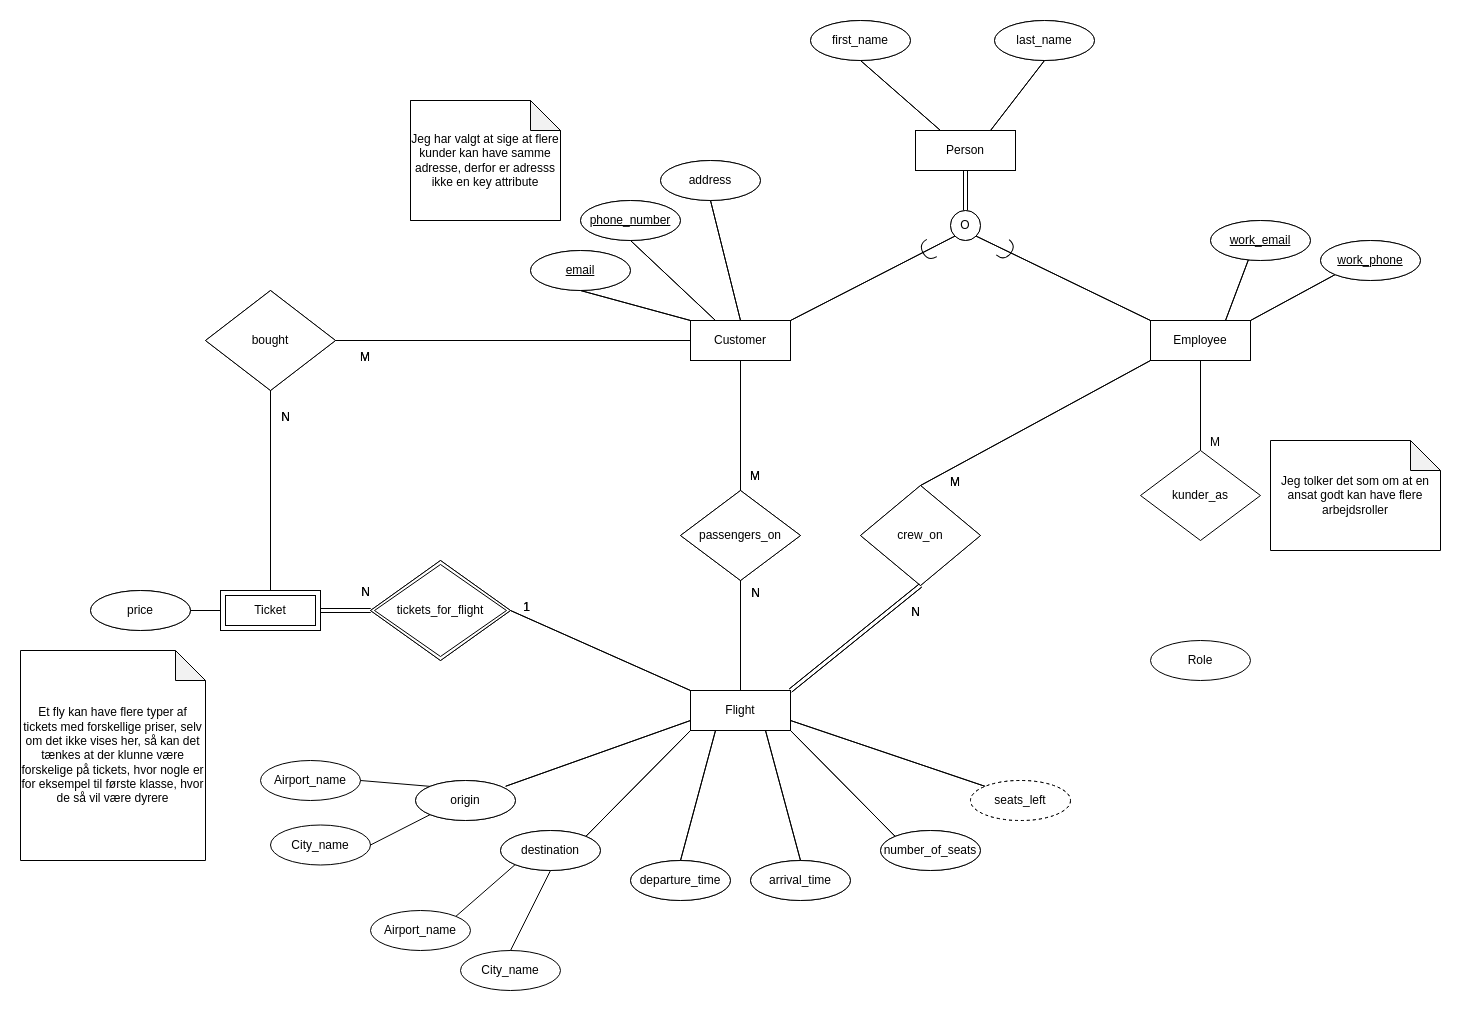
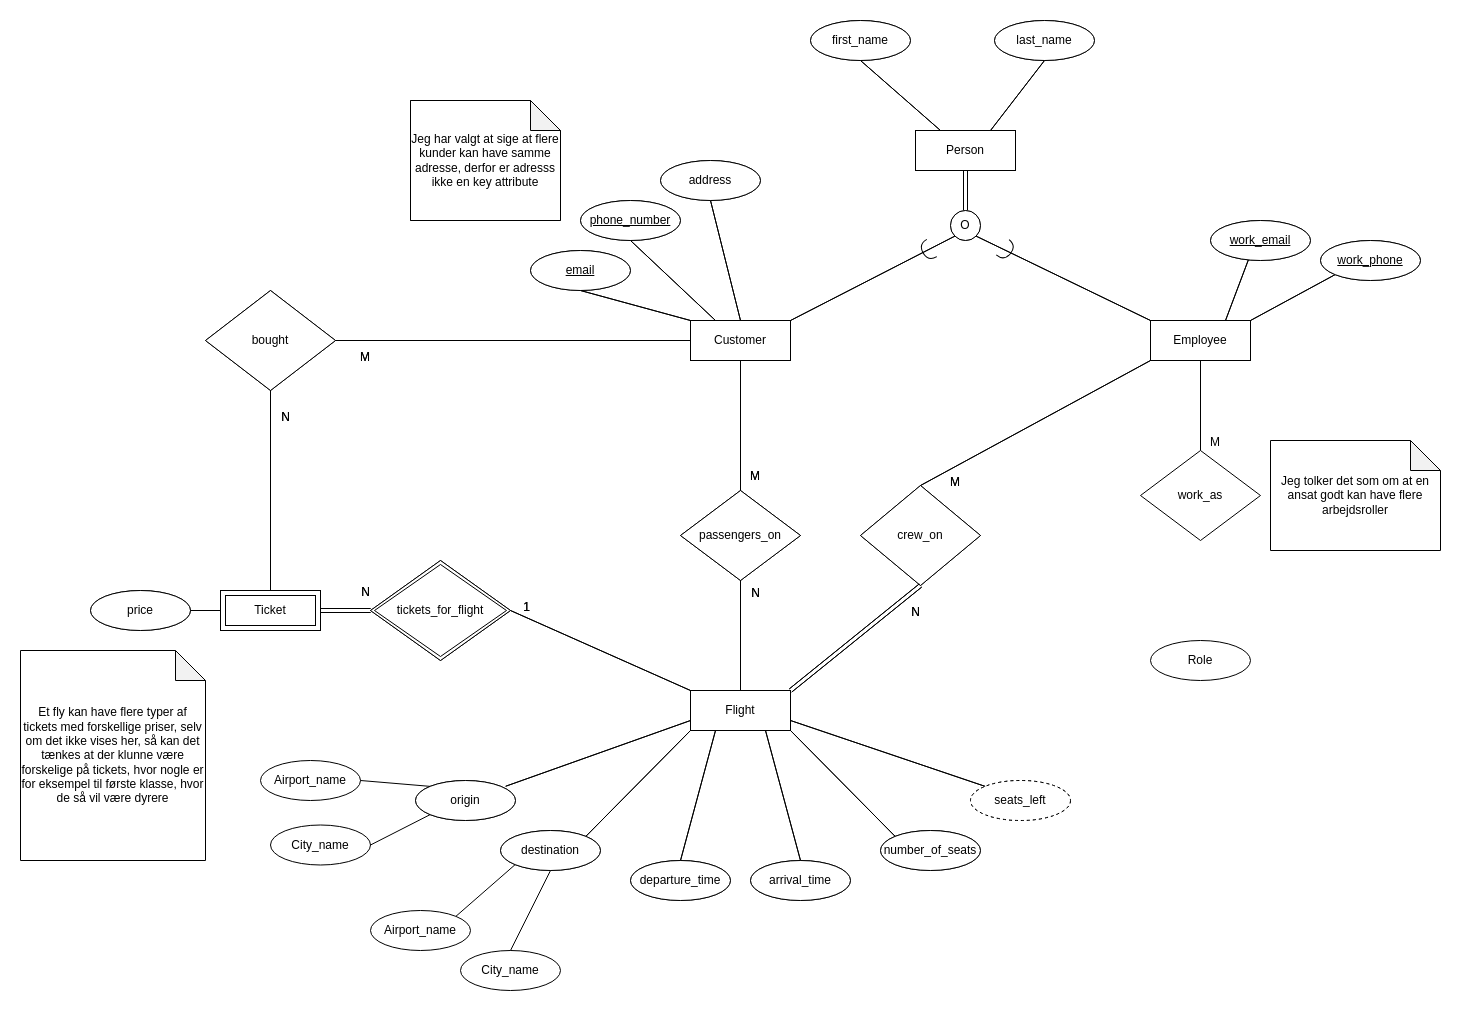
node "kunder_as": label "kunder_as" -> "work_as"
